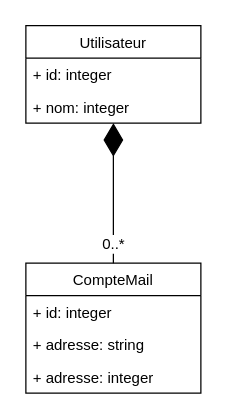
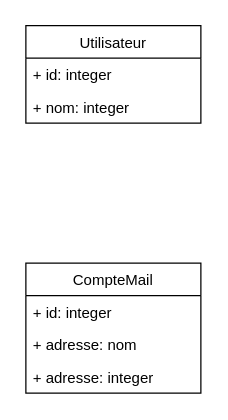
edge "CompteMail" -> "Utilisateur": removed, label "0..*"
node "+ adresse: string": label "+ adresse: string" -> "+ adresse: nom"
